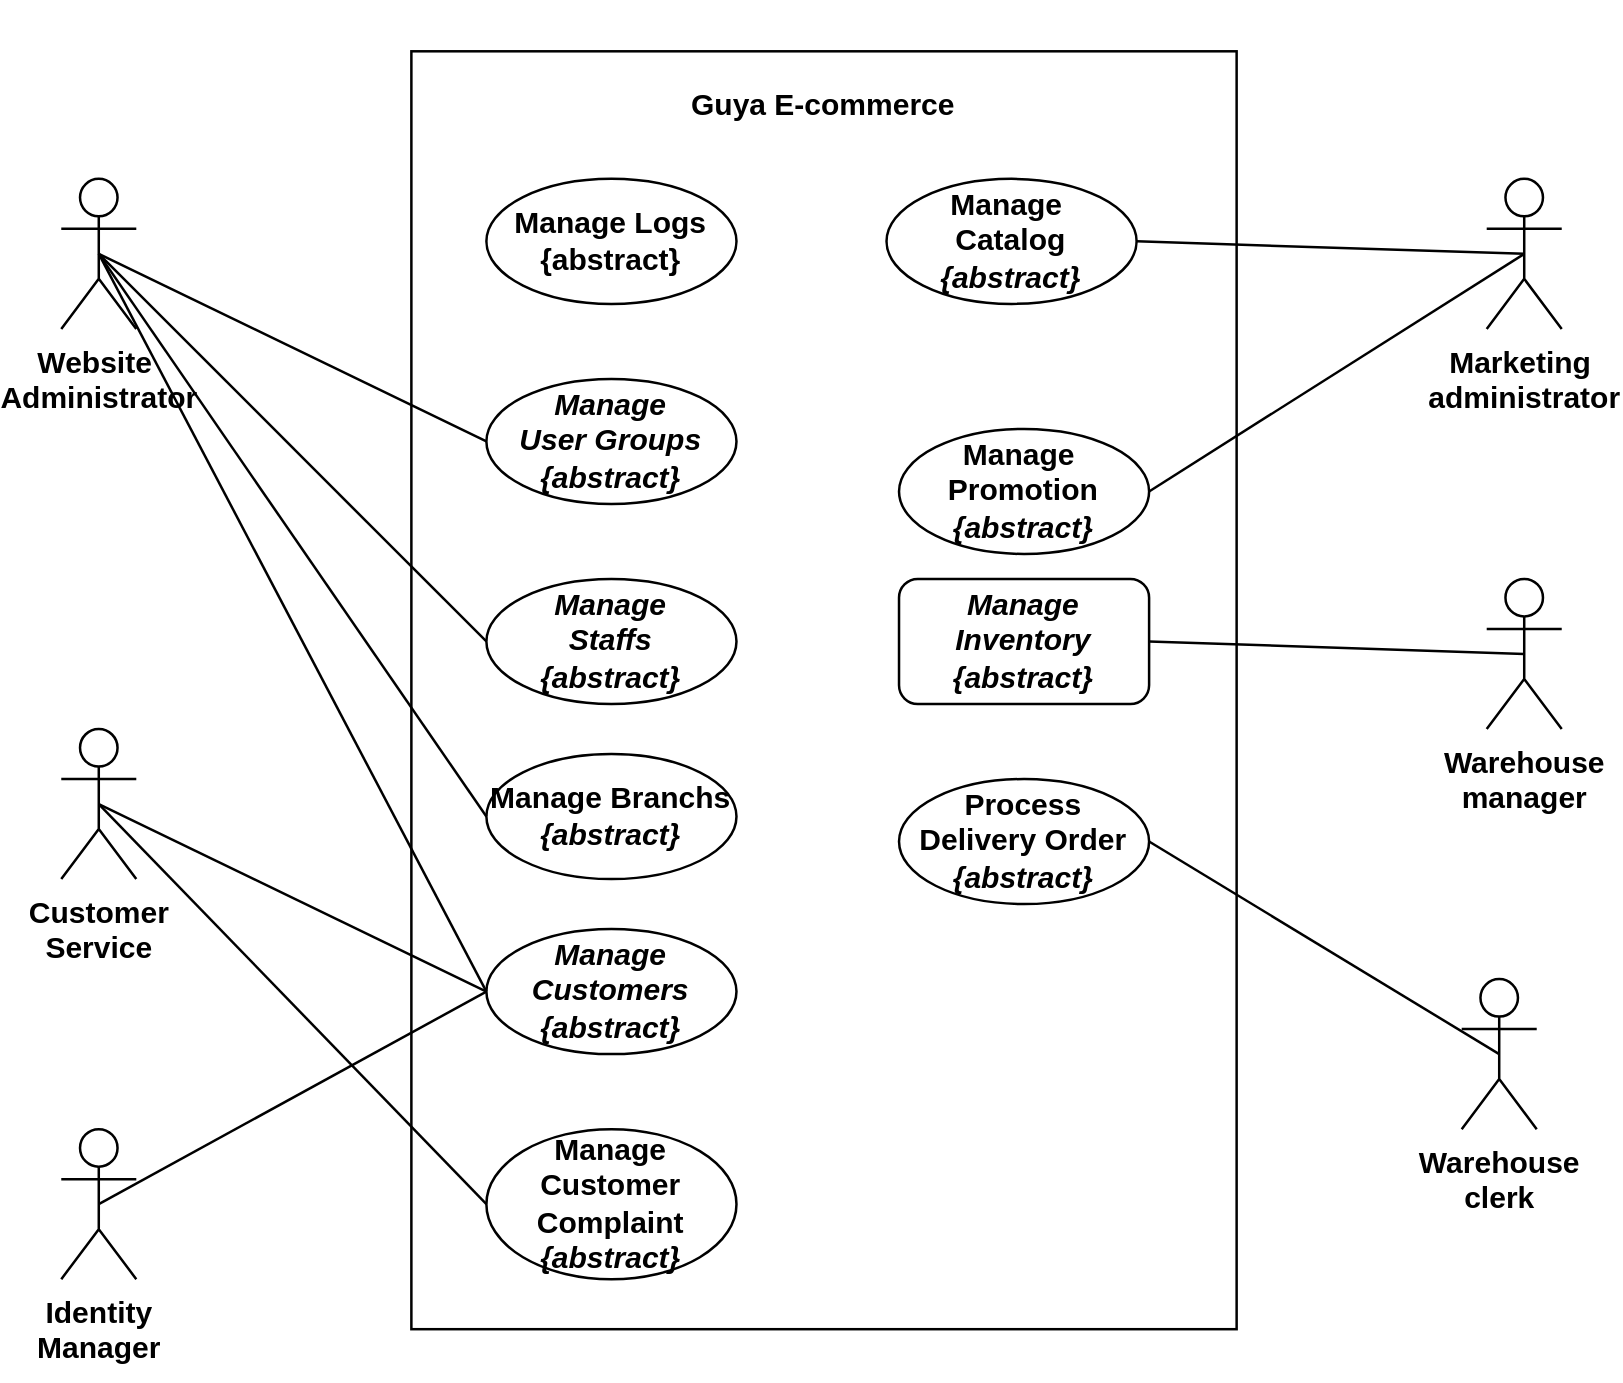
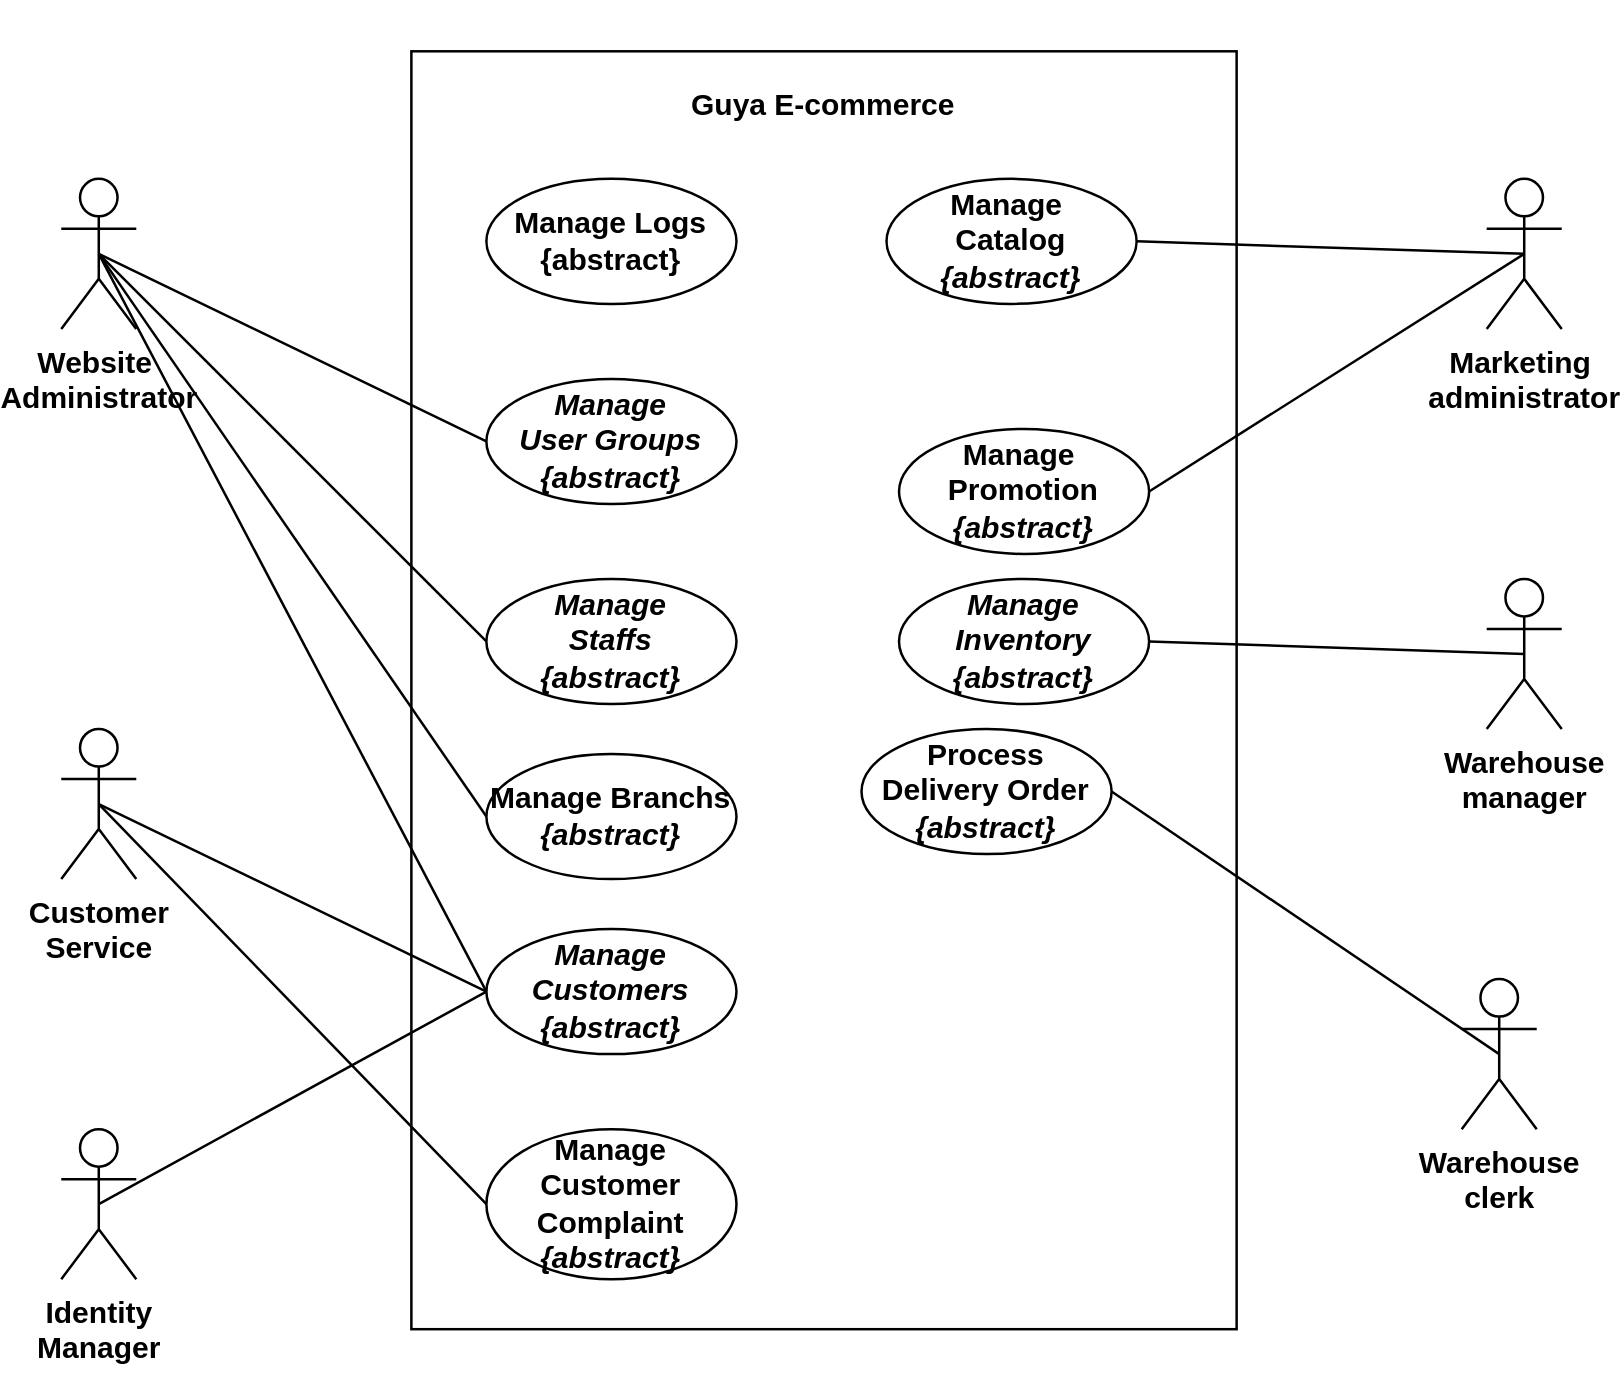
node "Manage Inventory {abstract}": shape rounded rectangle -> ellipse
node "Process Delivery Order {abstract}": moved (1024, 841) -> (986, 791)
